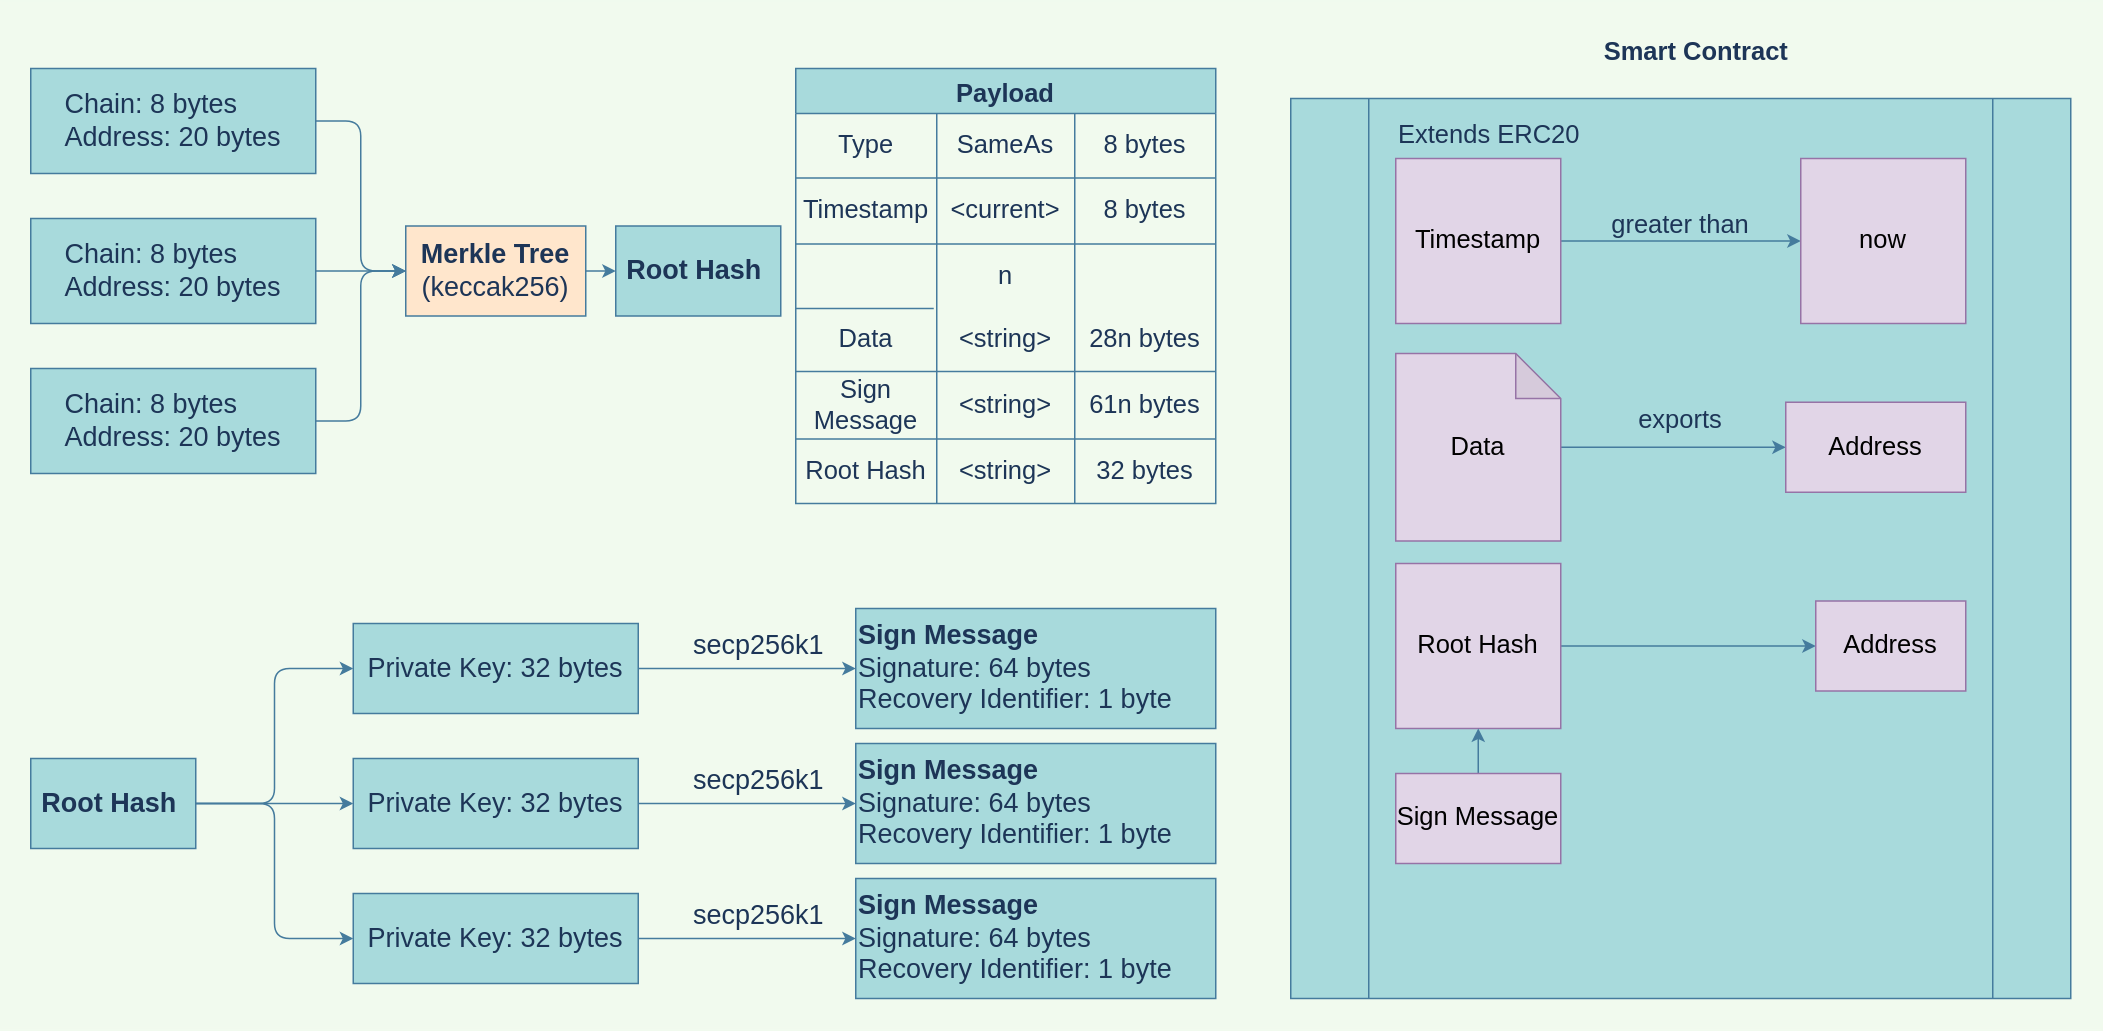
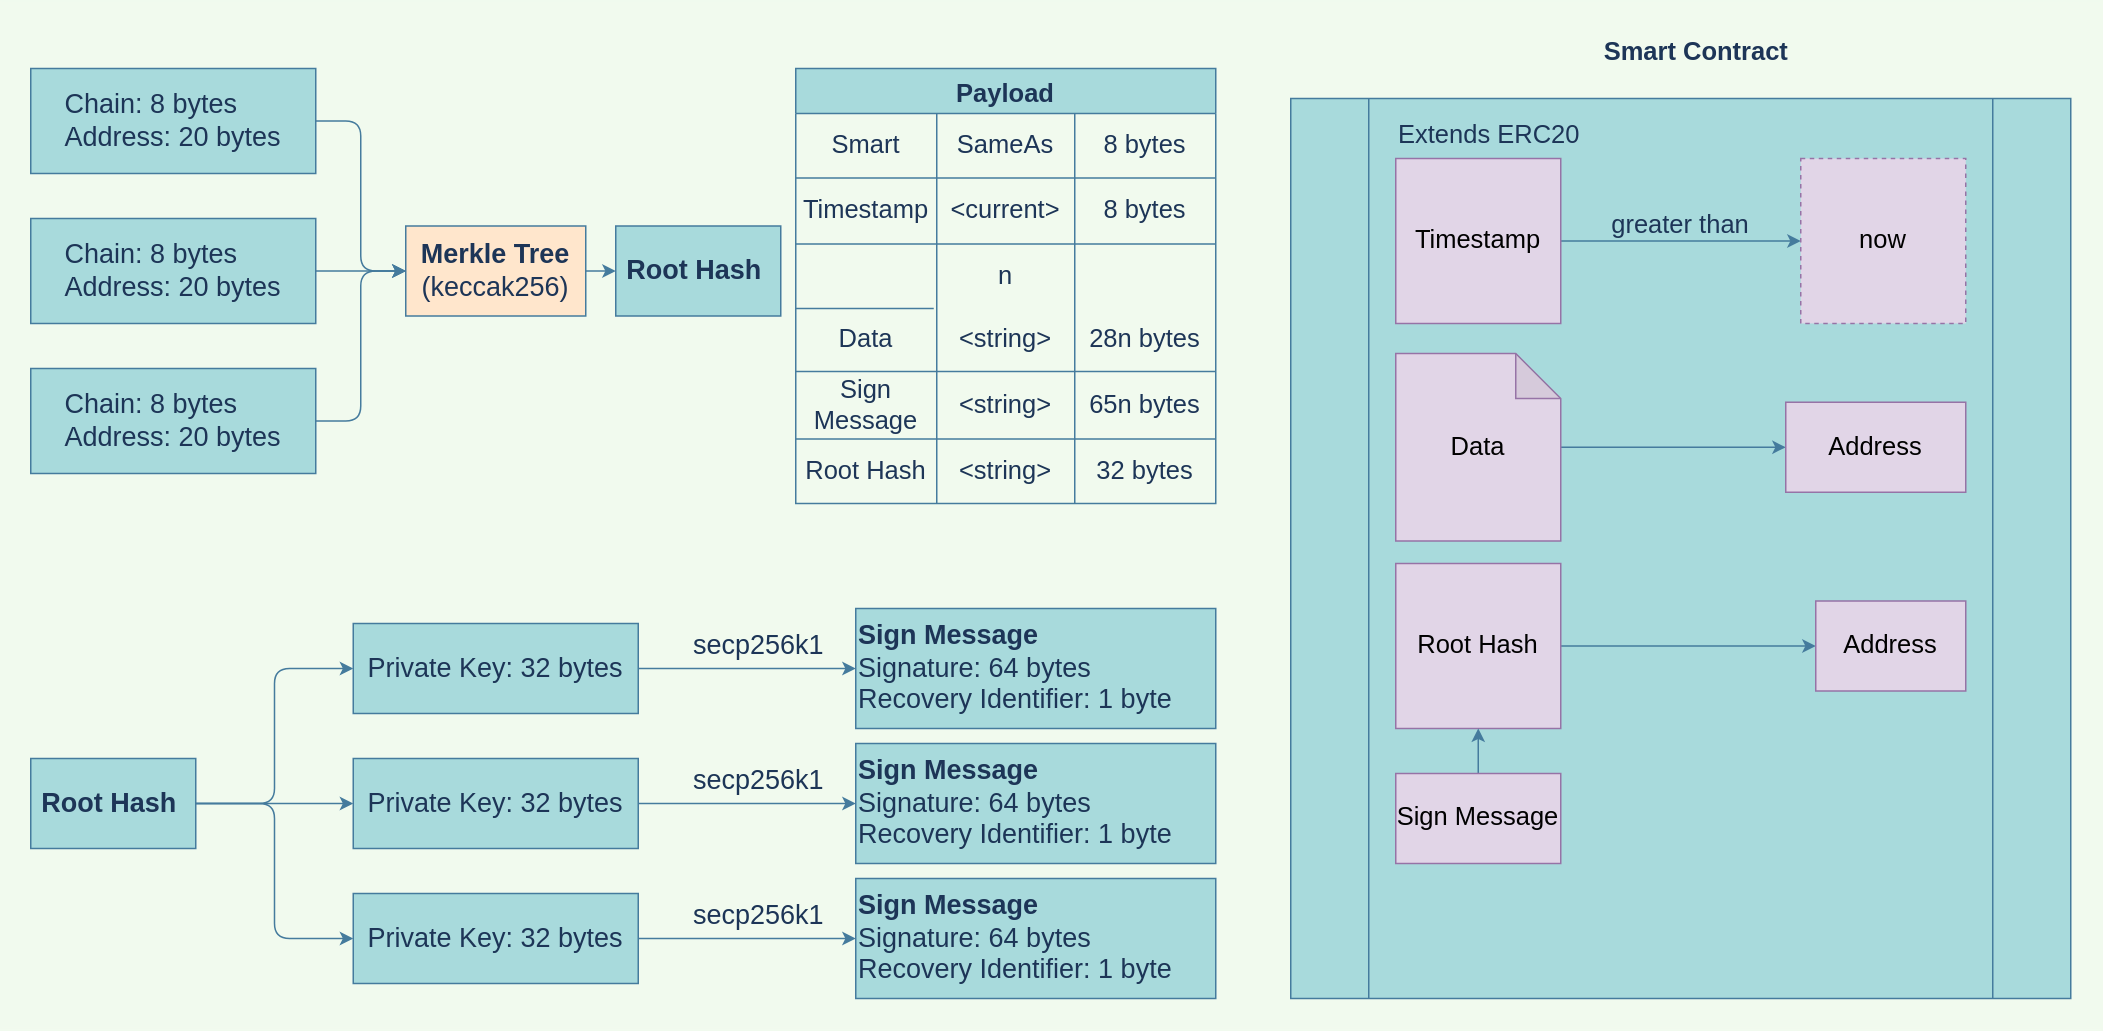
node "Type": label "Type" -> "Smart"
node "now": style solid -> dashed
node "61n bytes": label "61n bytes" -> "65n bytes"
node "exports": removed
